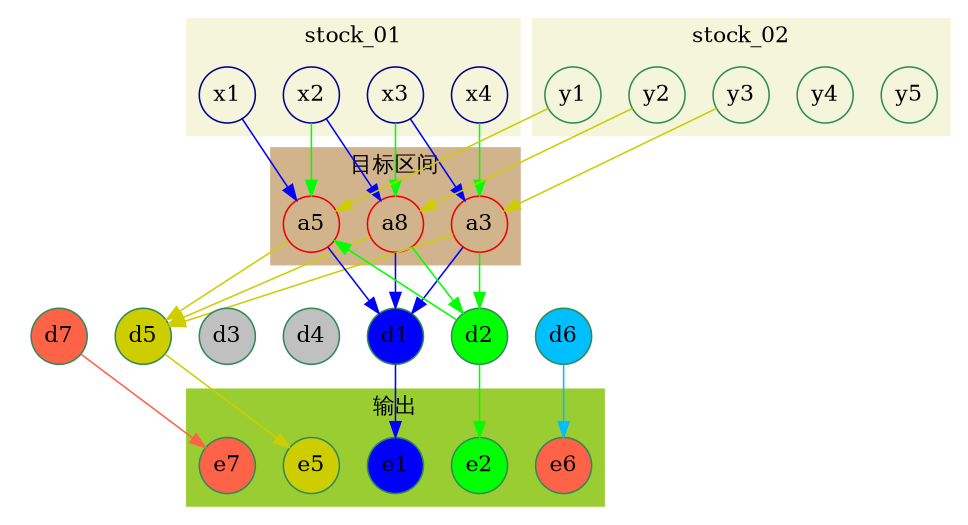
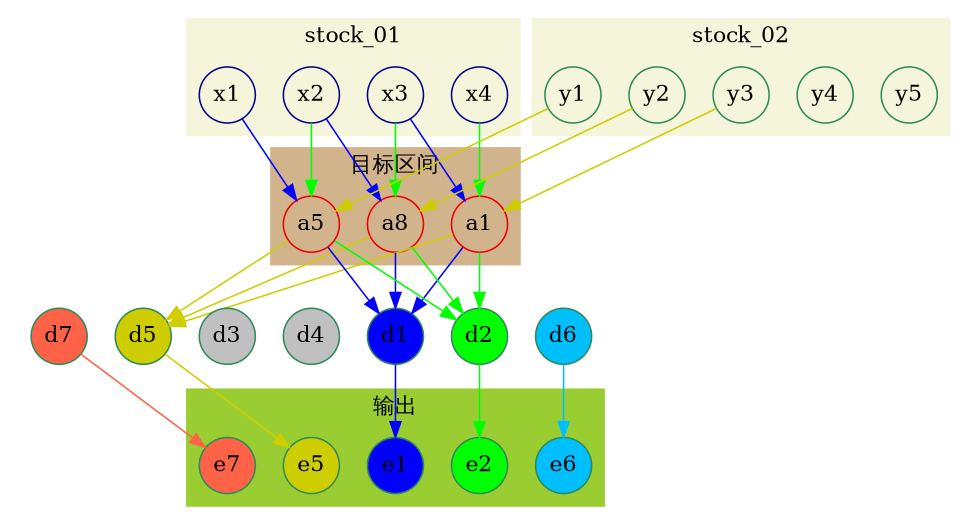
node "a3": label "a3" -> "a1"
edge "d2" -> "a5": reversed
node "e6": fillcolor tomato -> deepskyblue
